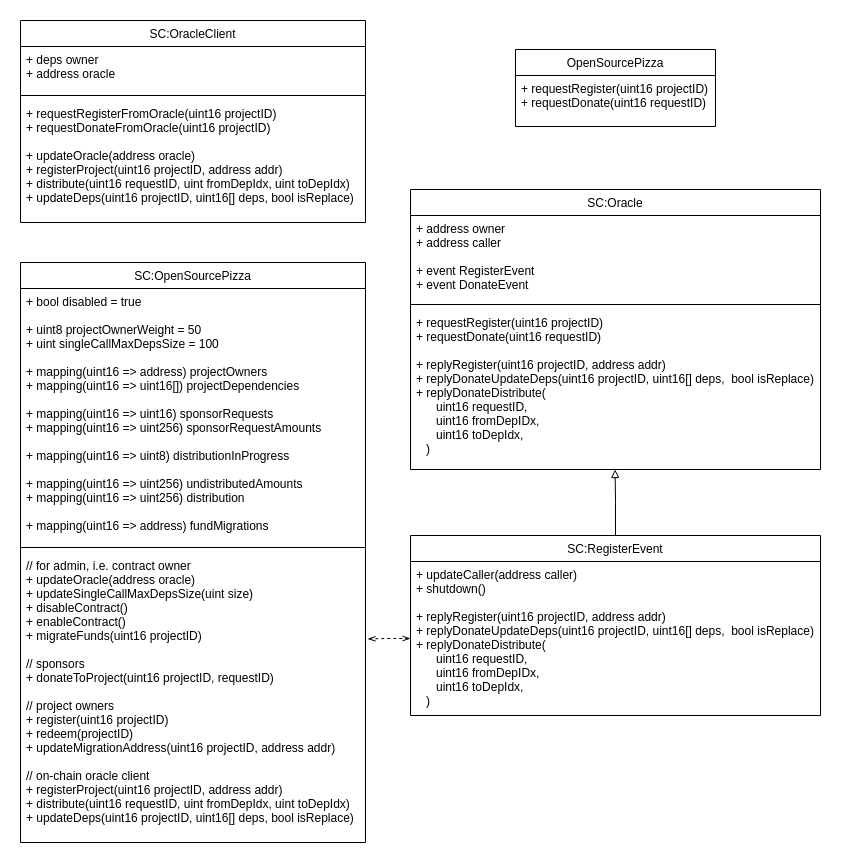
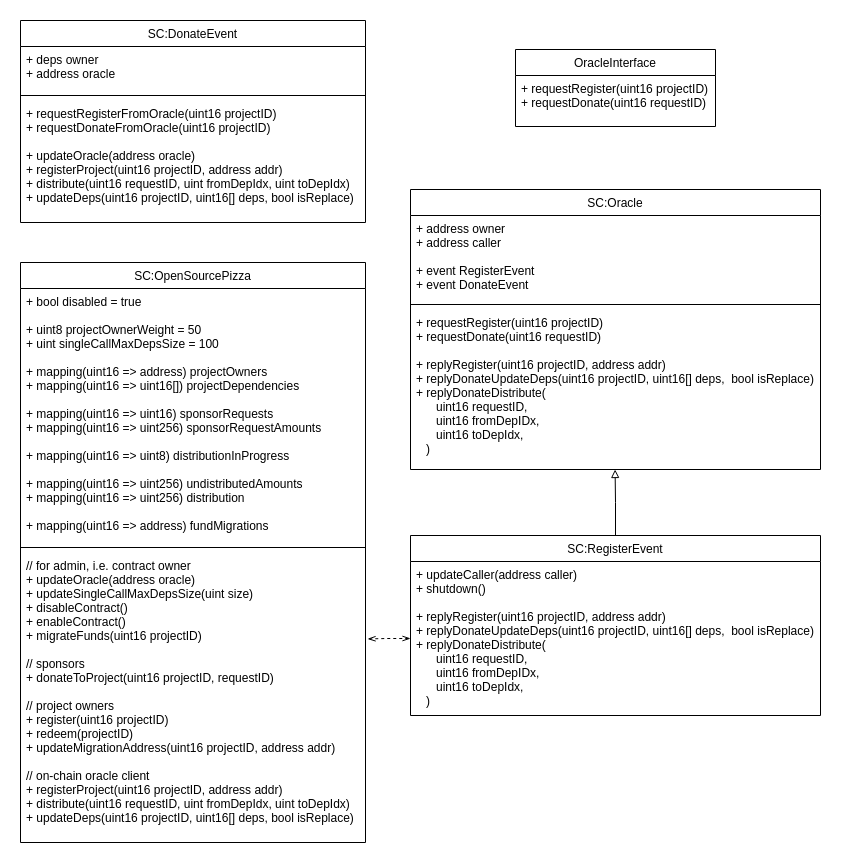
node "SC:OracleClient": label "SC:OracleClient" -> "SC:DonateEvent"
node "OpenSourcePizza": label "OpenSourcePizza" -> "OracleInterface"
